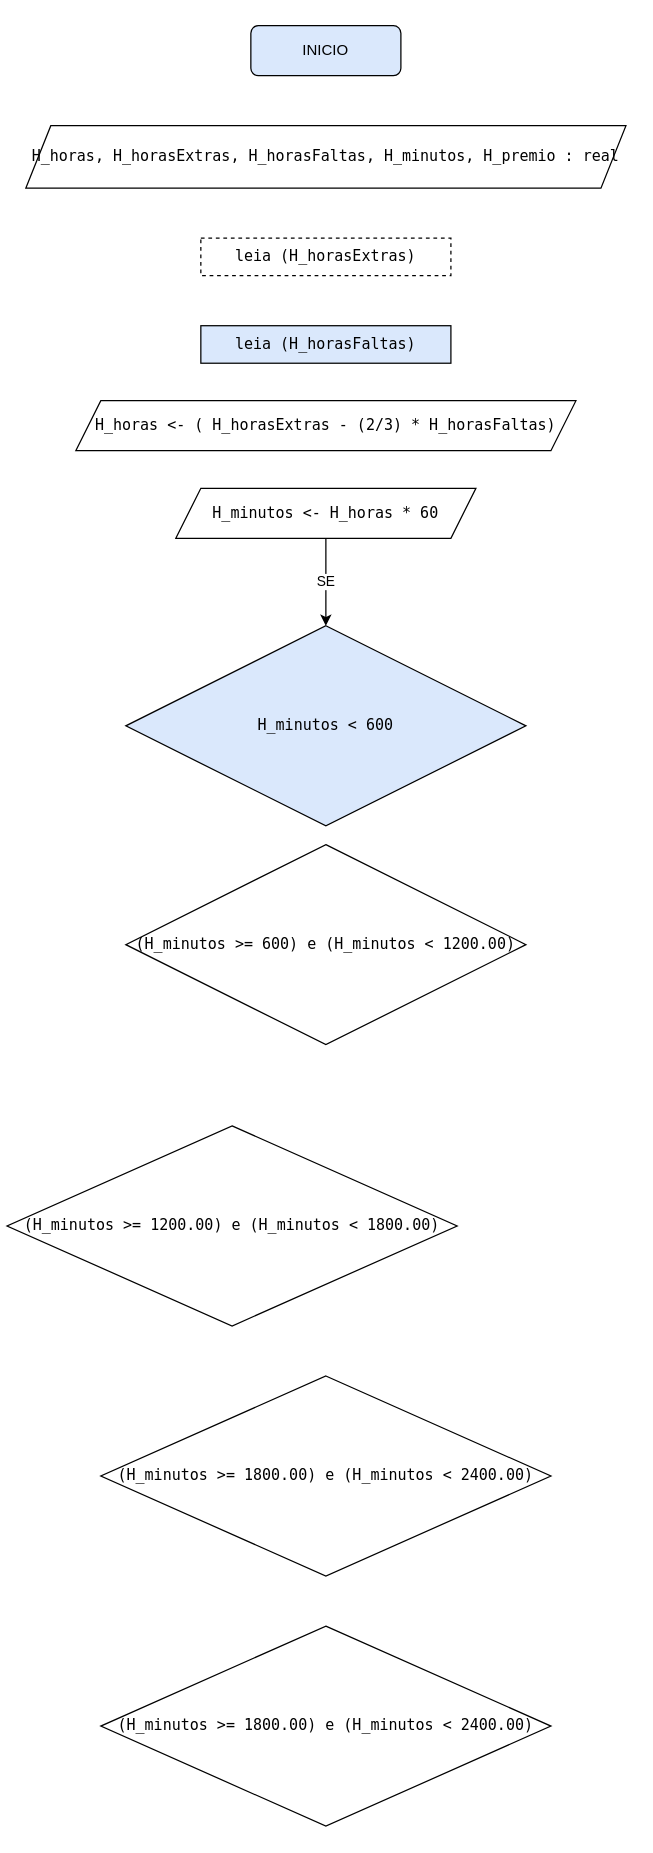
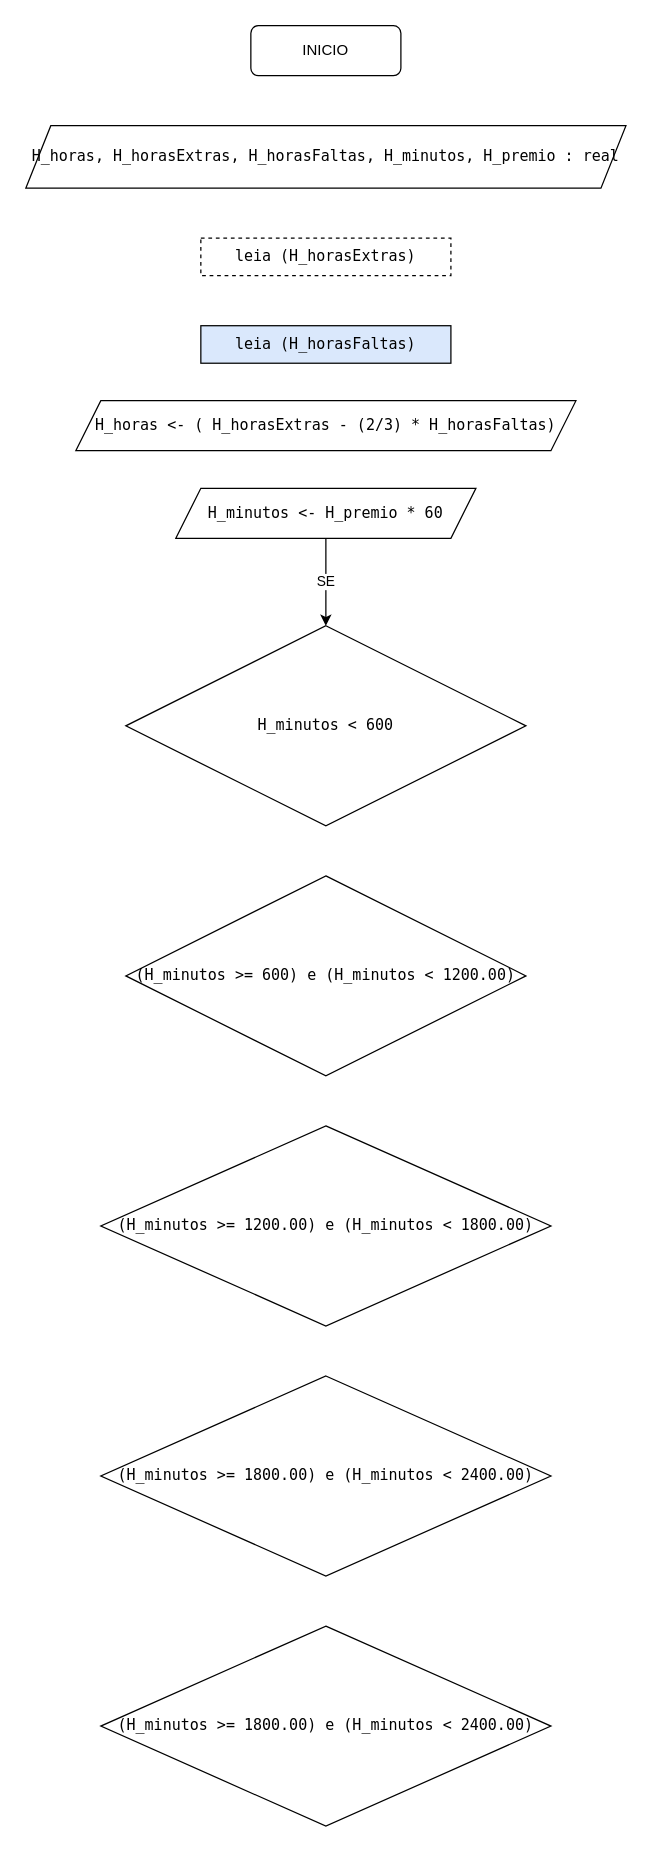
node "INICIO": fillcolor #dae8fc -> #ffffff
node "H_minutos <- H_horas * 60": label "H_minutos <- H_horas * 60" -> "H_minutos <- H_premio * 60"
node "H_minutos < 600": fillcolor #dae8fc -> #ffffff
node "(H_minutos >= 600) e (H_minutos < 1200.00)": moved (326, 944) -> (326, 976)
node "(H_minutos >= 1200.00) e (H_minutos < 1800.00)": moved (232, 1226) -> (326, 1226)
